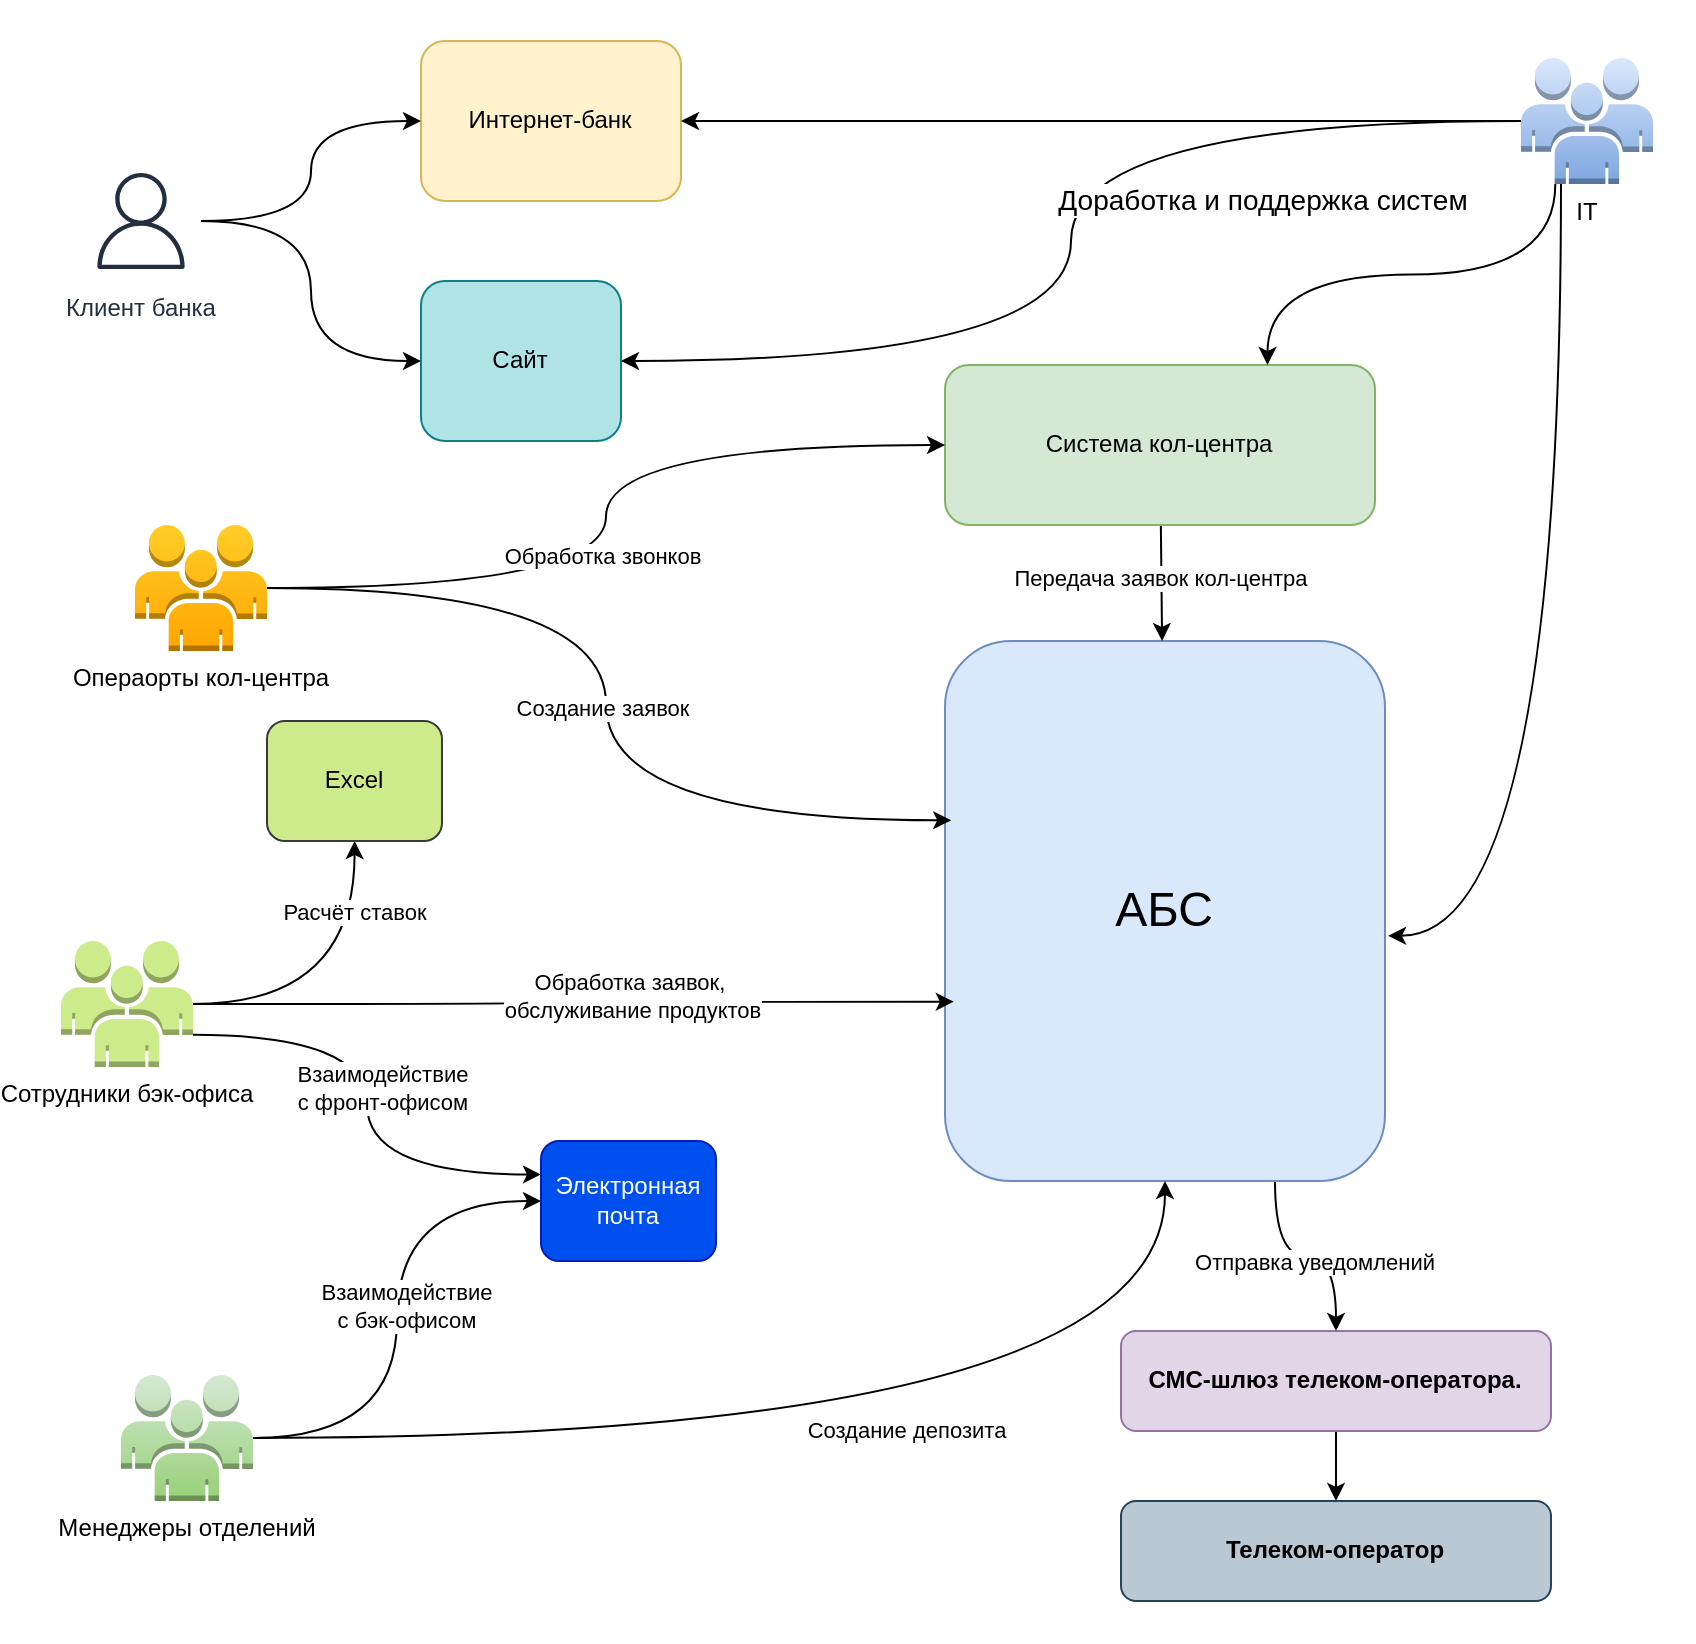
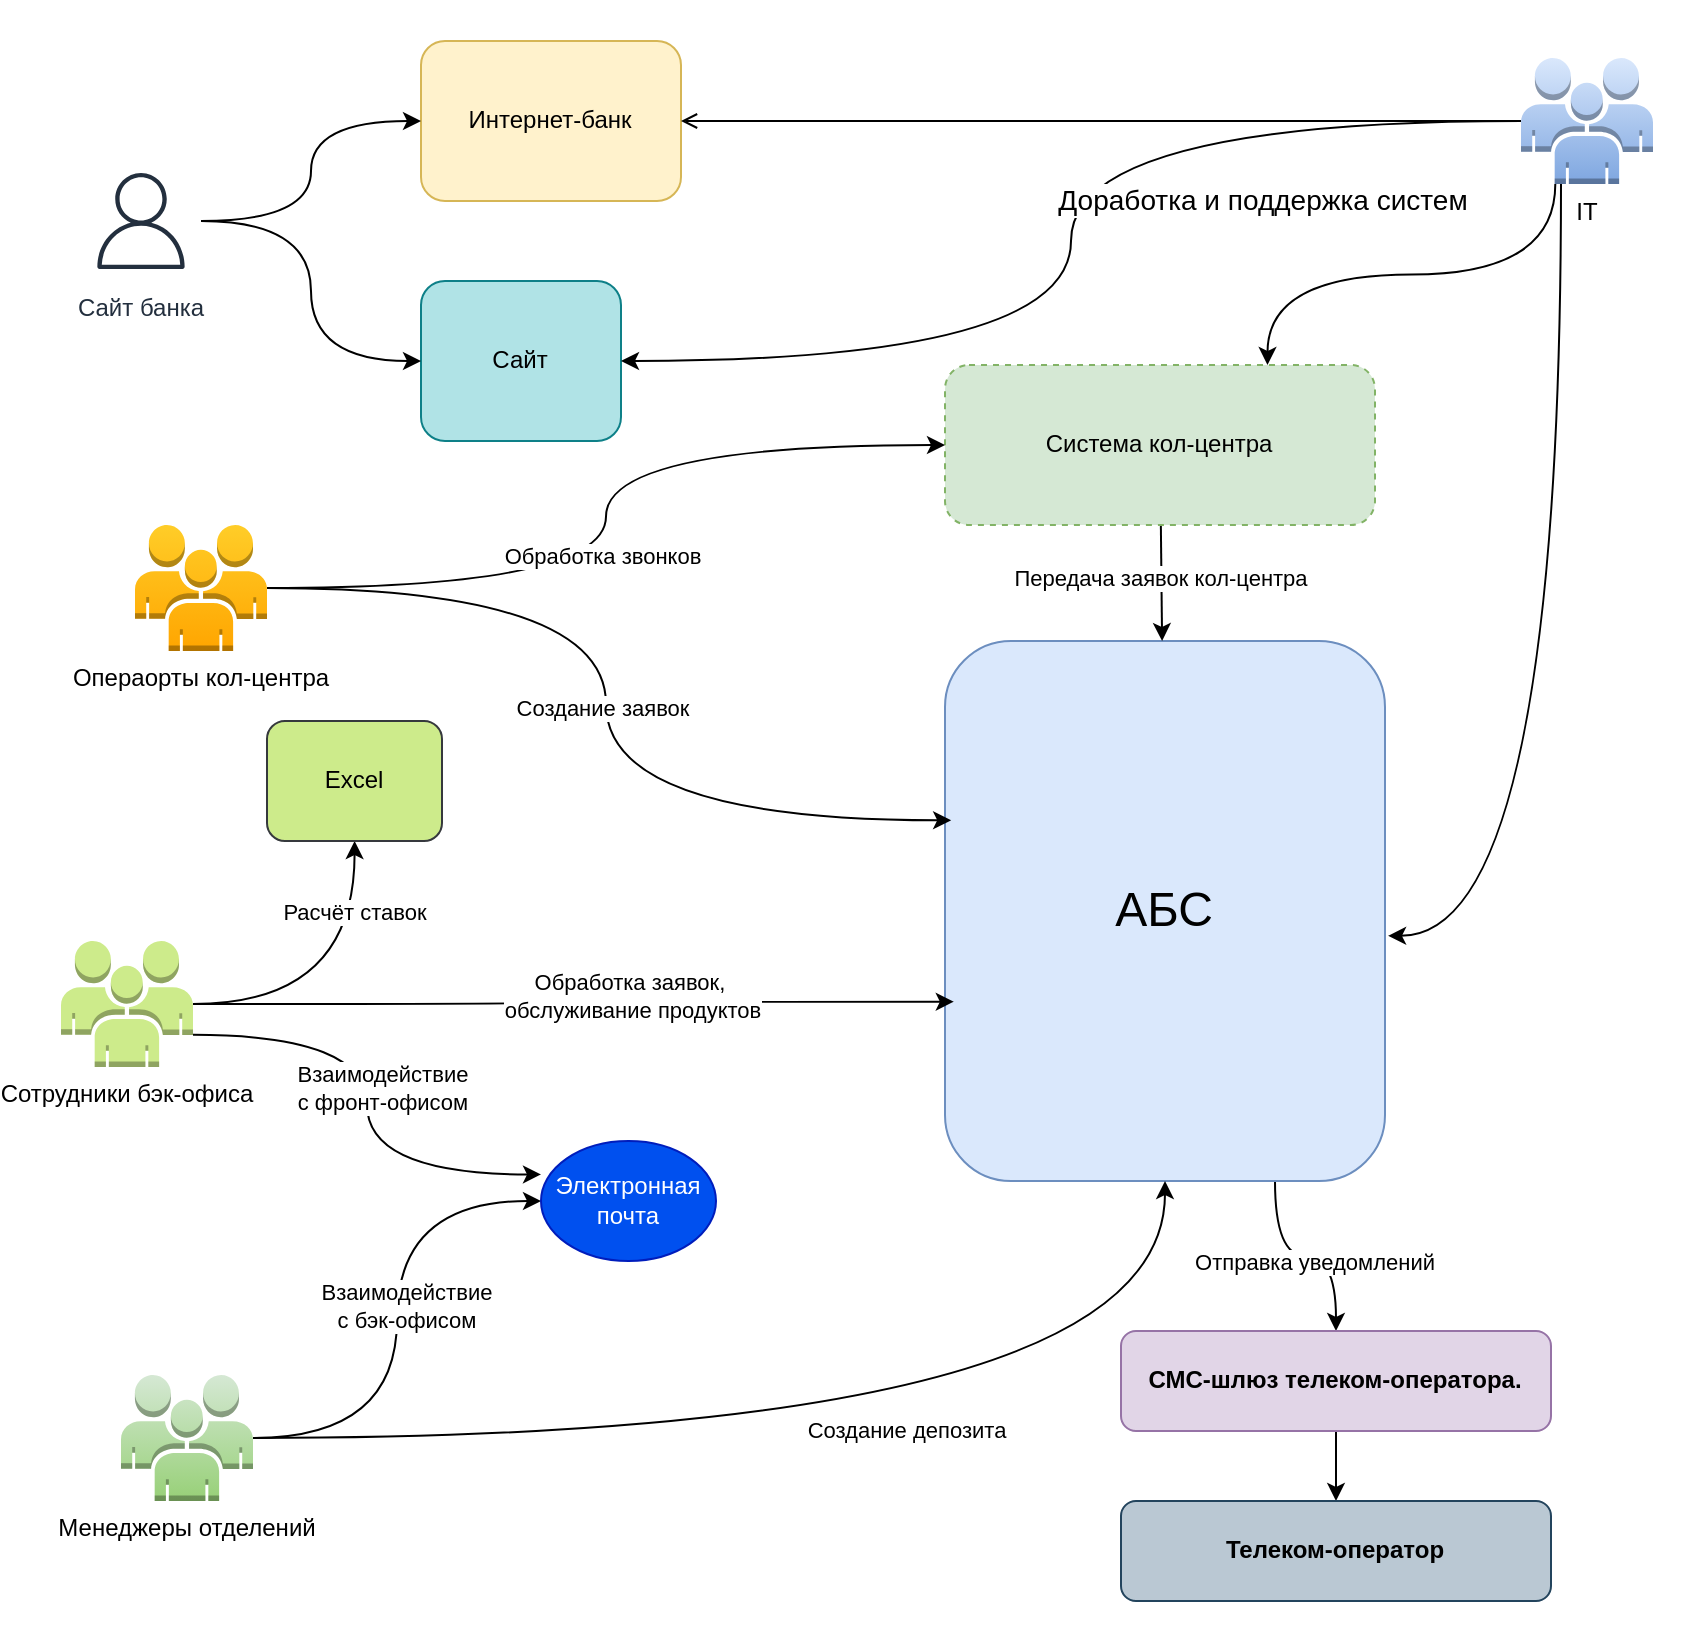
edge "IT" -> "Интернет-банк": arrowhead classic -> open
node "Клиент банка": label "Клиент банка" -> "Сайт банка"
node "Система кол-центра": style solid -> dashed
node "Электронная почта": shape rounded rectangle -> ellipse
